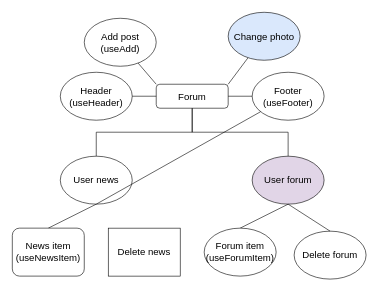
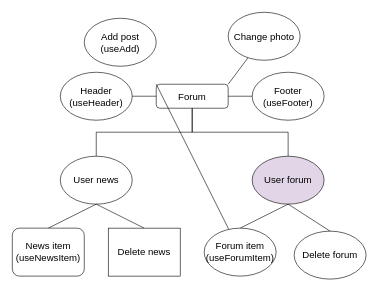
node "Change photo": fillcolor #dae8fc -> #ffffff
edge "Add post (useAdd)" -- "Forum": now "Forum item (useForumItem)" -- "Forum"
edge "Footer (useFooter)" -- "User news": now "Delete news" -- "User news"
